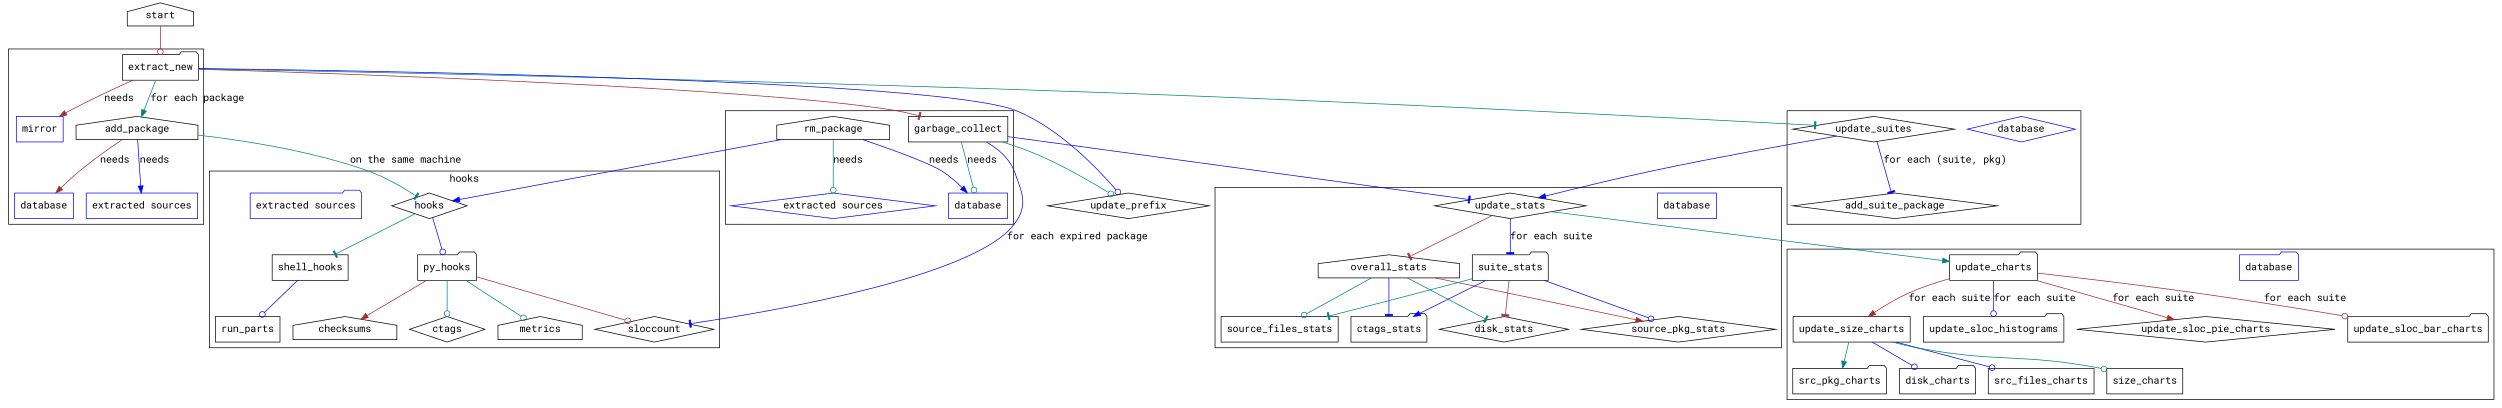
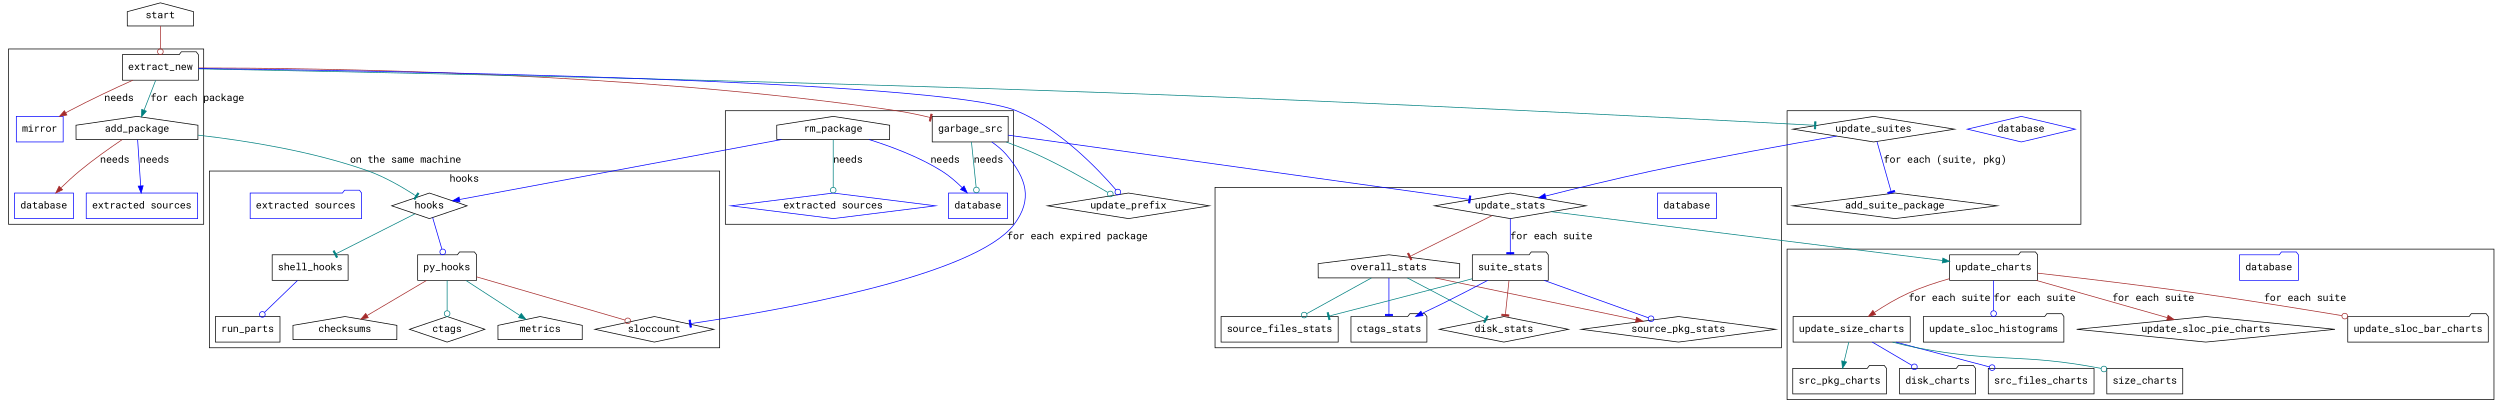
node "garbage_collect": label "garbage_collect" -> "garbage_src"
edge "py_hooks" -> "metrics": arrowhead odot -> normal
